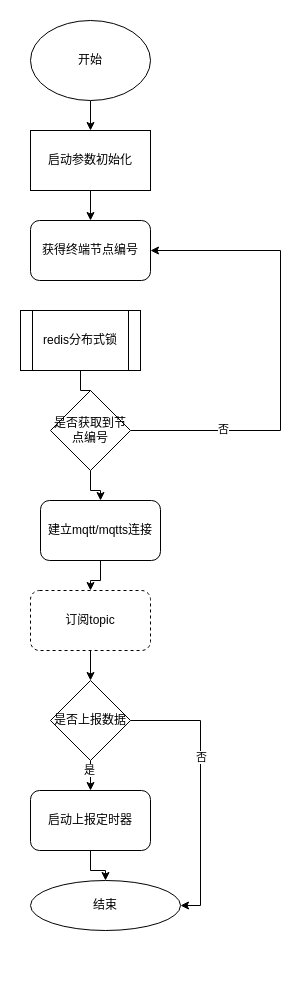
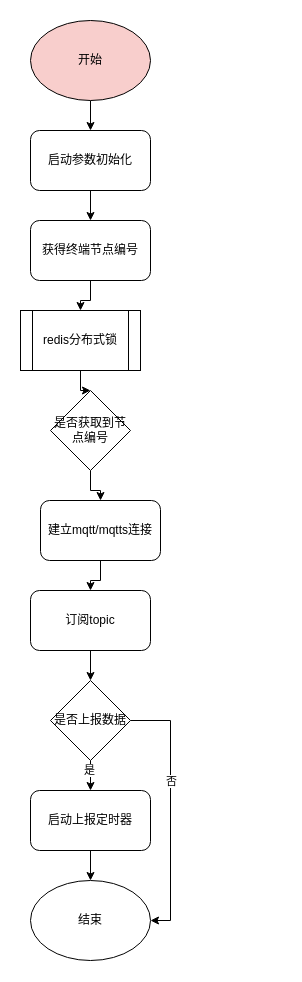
node "开始": fillcolor #ffffff -> #f8cecc
node "启动参数初始化": shape rectangle -> rounded rectangle
edge "获得终端节点编号" -> "redis分布式锁": added
edge "是否获取到节点编号" -> "获得终端节点编号": removed, label "否"
edge "redis分布式锁" -- "是否获取到节点编号": arrowhead none -> classic
node "订阅topic": style dashed -> solid
node "结束": size 150x50 -> 120x80
